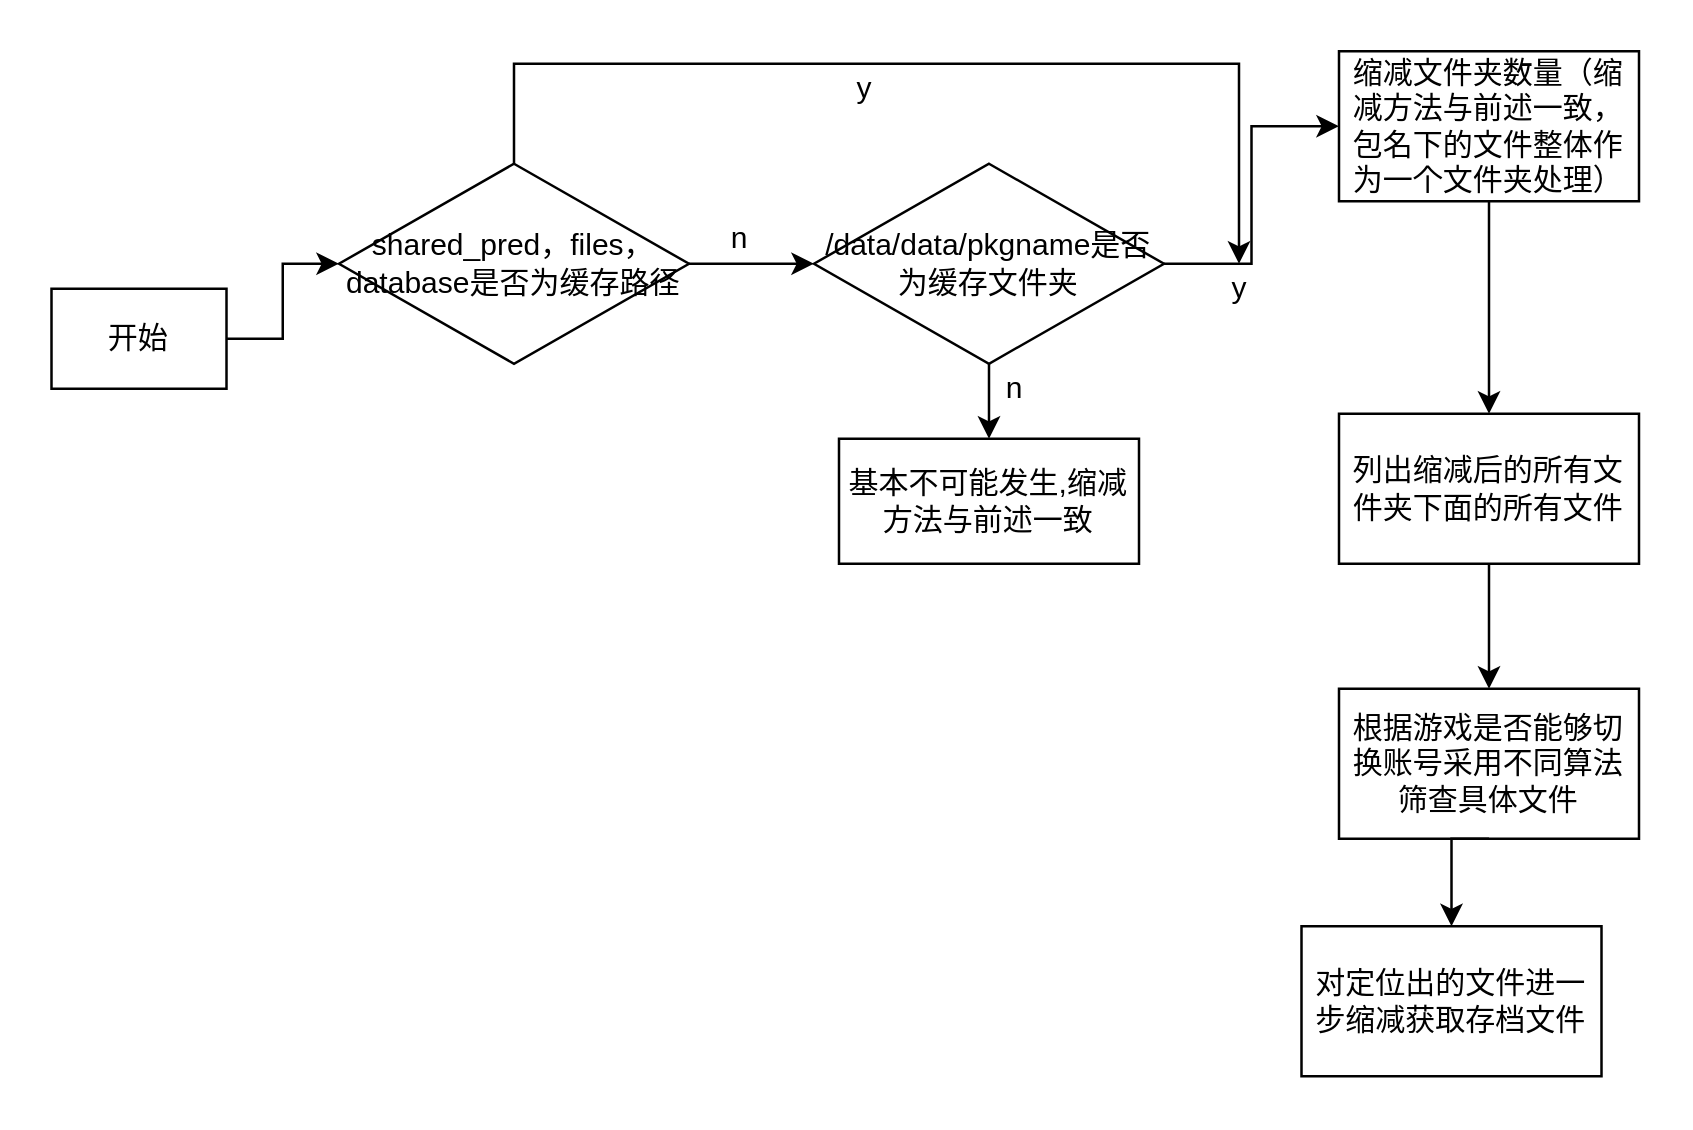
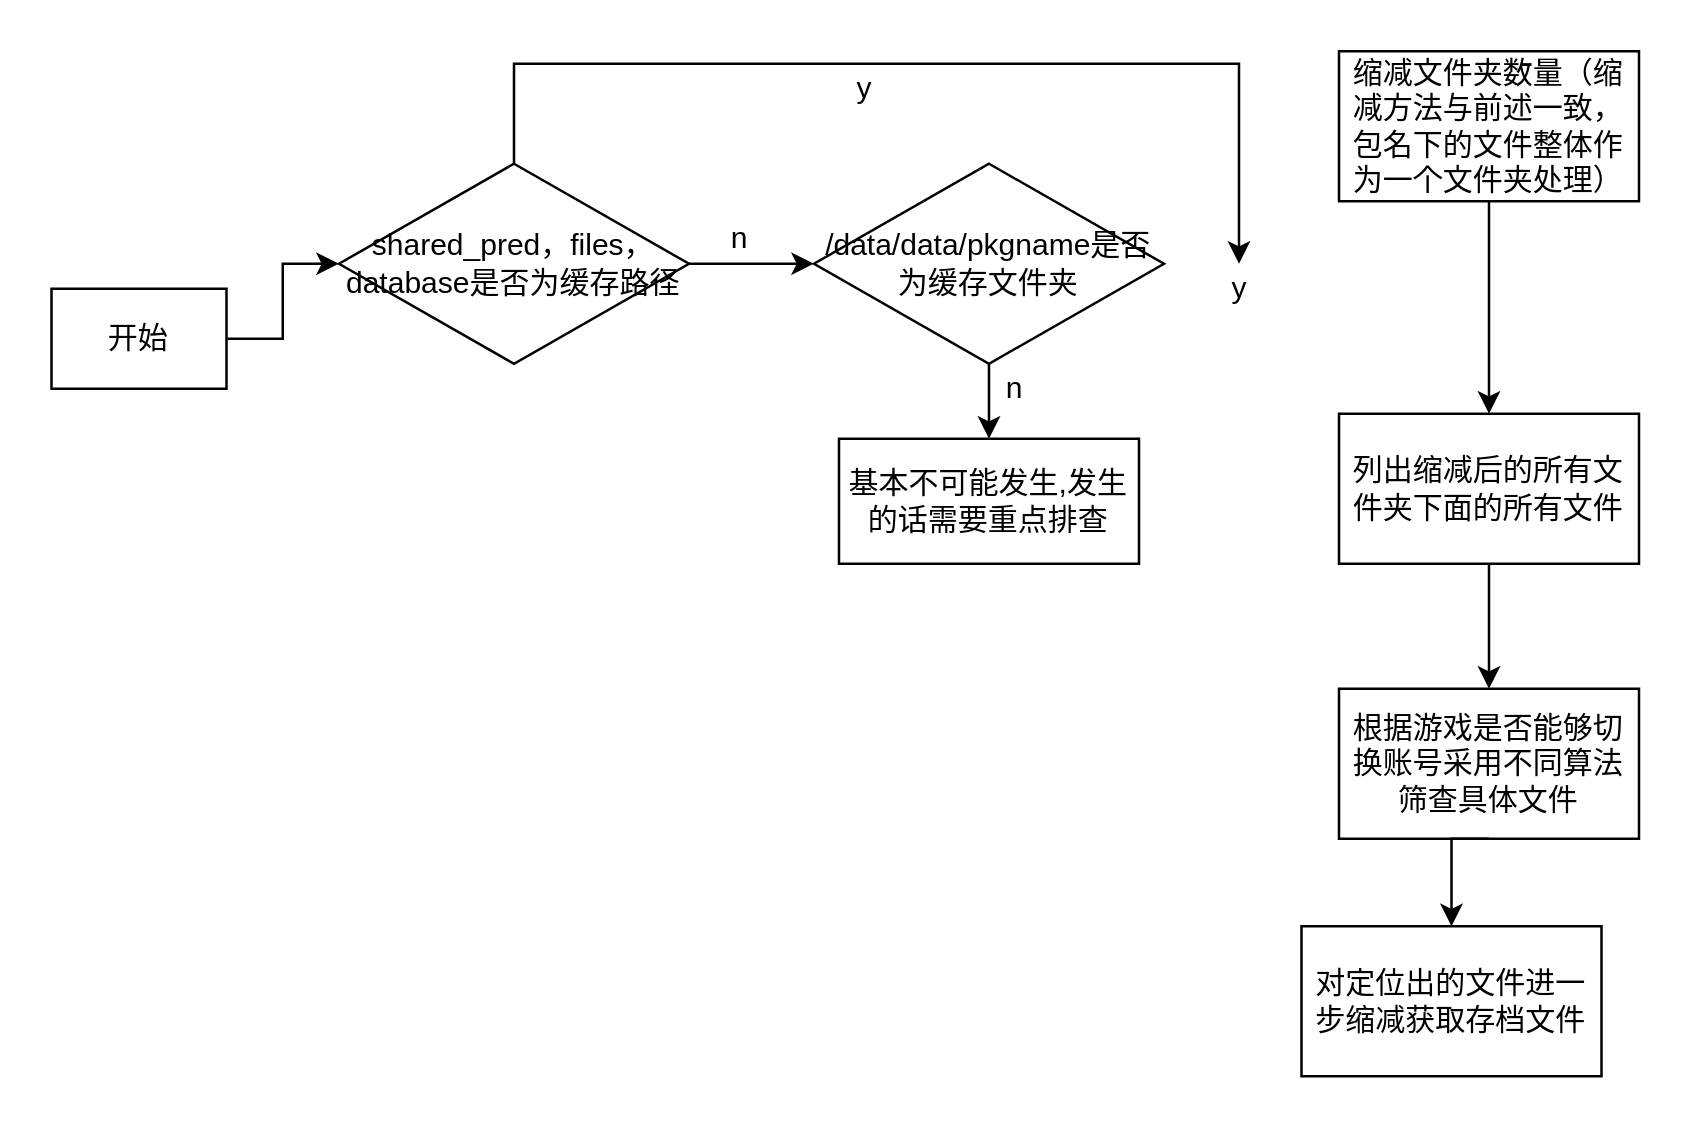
edge "/data/data/pkgname是否为缓存文件夹" -> "缩减文件夹数量（缩减方法与前述一致， 包名下的文件整体作为一个文件夹处理）": removed
node "基本不可能发生,缩减方法与前述一致": label "基本不可能发生,缩减方法与前述一致" -> "基本不可能发生,发生的话需要重点排查"
